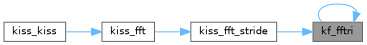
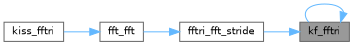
node "kiss_kiss": label "kiss_kiss" -> "kiss_fftri"
node "kiss_fft": label "kiss_fft" -> "fft_fft"
node "kiss_fft_stride": label "kiss_fft_stride" -> "fftri_fft_stride"
